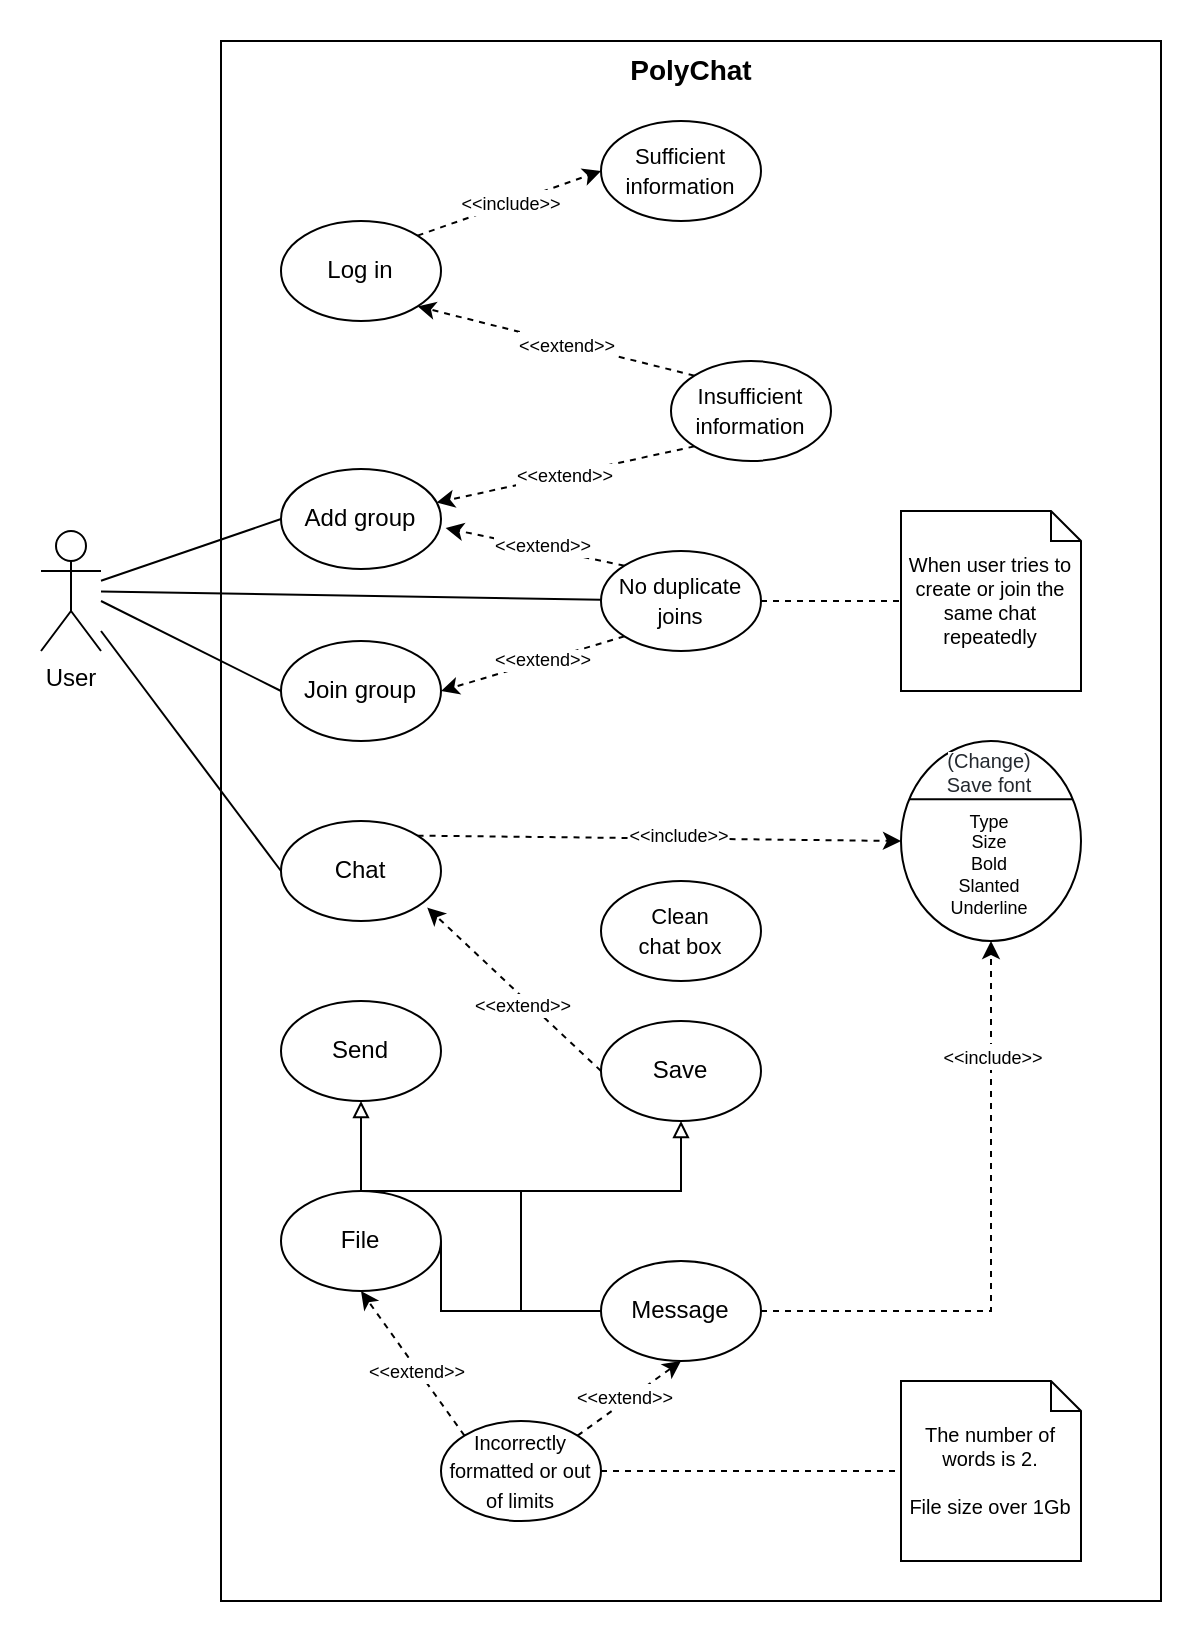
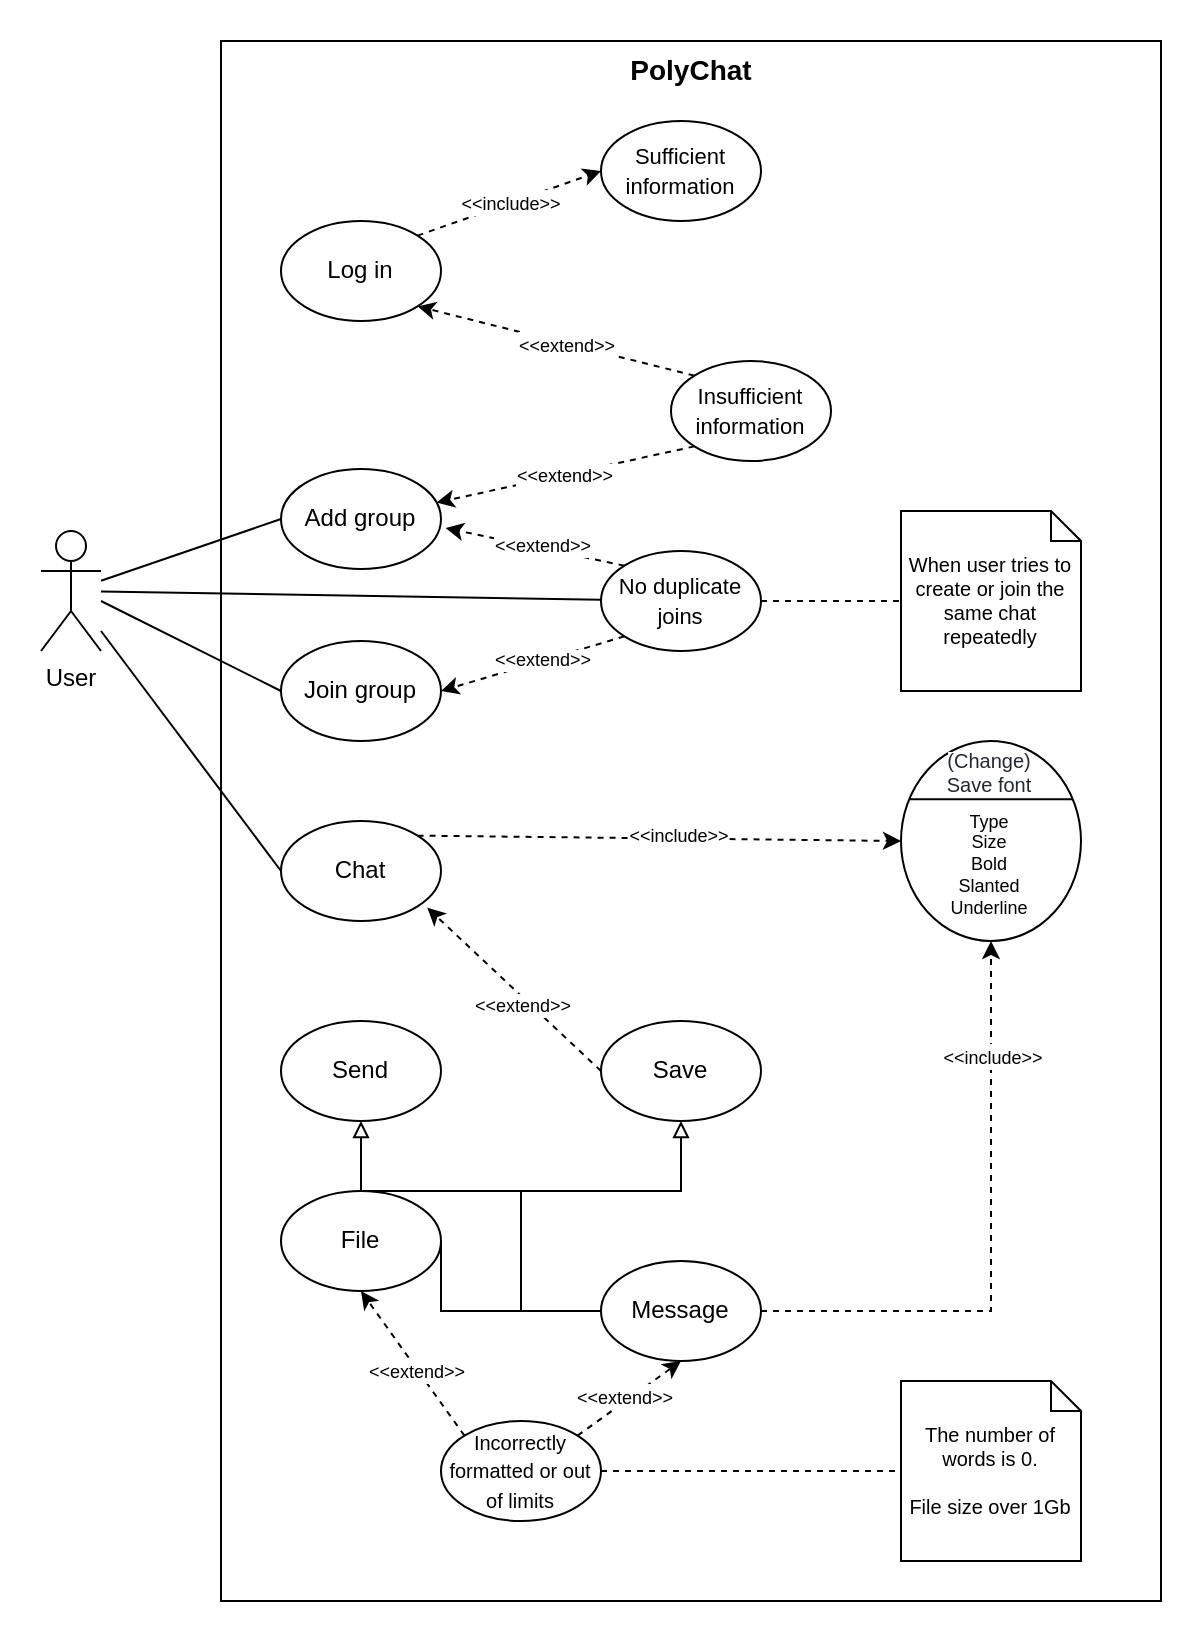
node "Clean chat box": removed
node "Send": moved (361, 1051) -> (361, 1071)
node "The number of words is 2. File size over 1Gb": label "The number of words is 2. File size over 1Gb" -> "The number of words is 0. File size over 1Gb"
